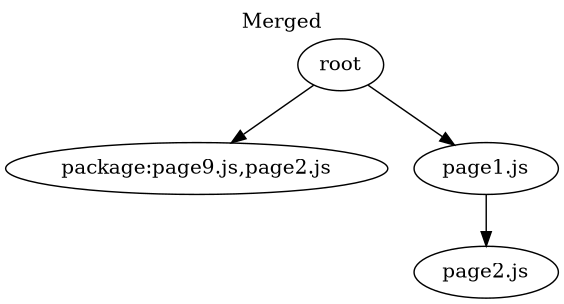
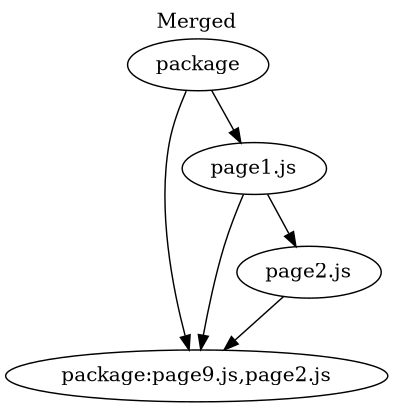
node "root": label "root" -> "package"
edge "page1.js" -> "package:page9.js,page2.js": added
edge "page2.js" -> "package:page9.js,page2.js": added
